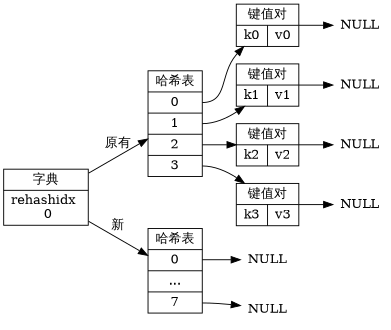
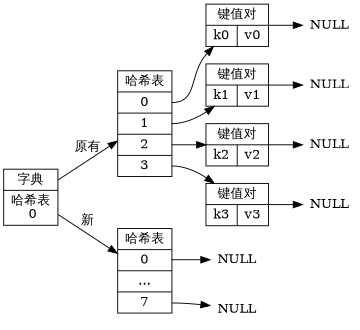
node "字典": text "rehashidx" -> "哈希表"
